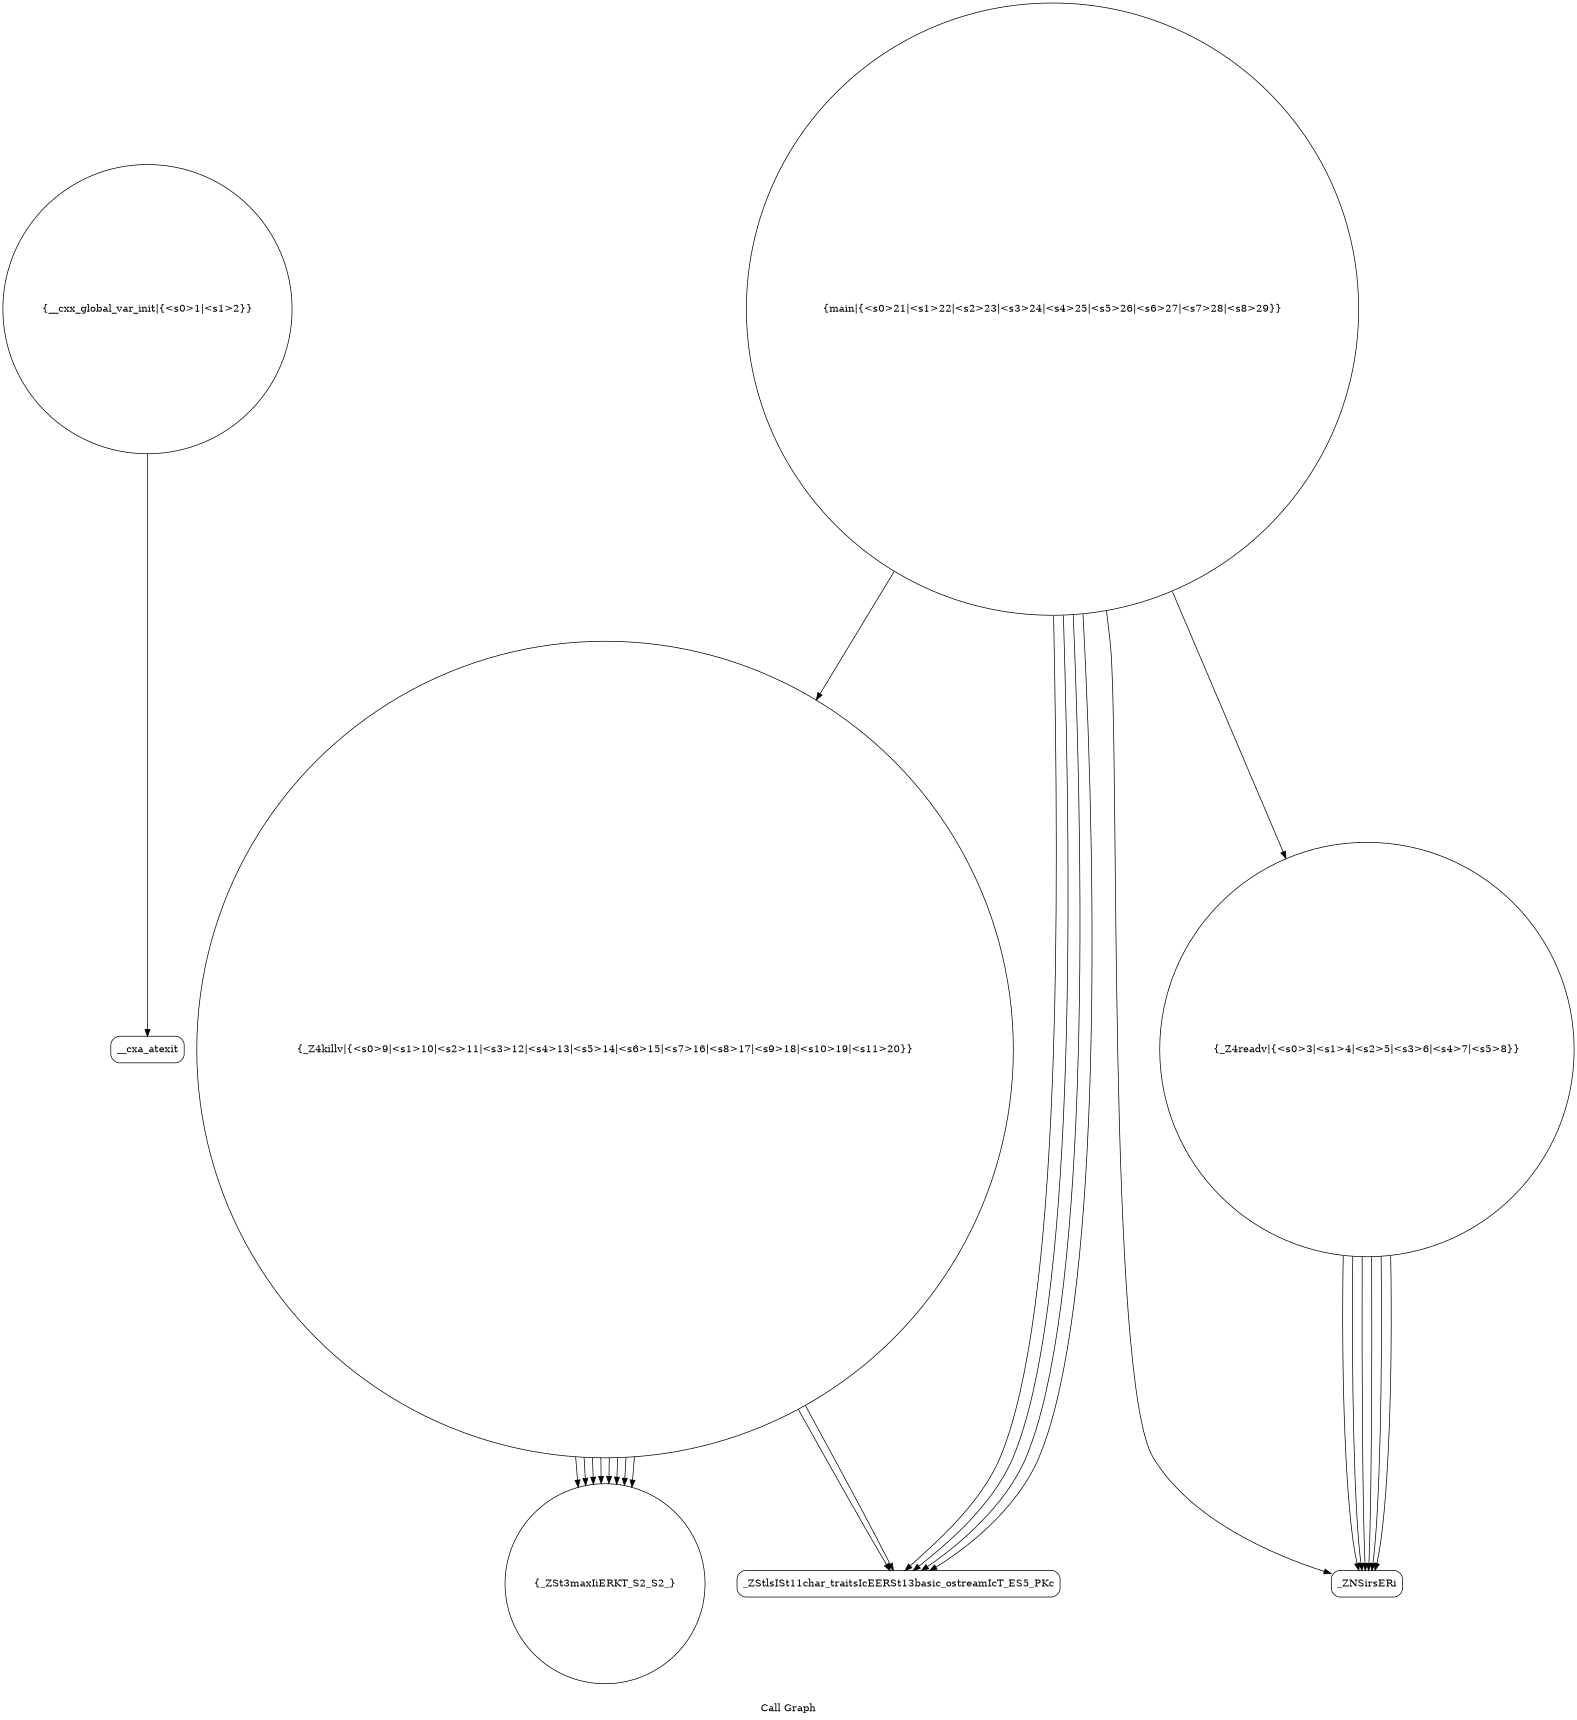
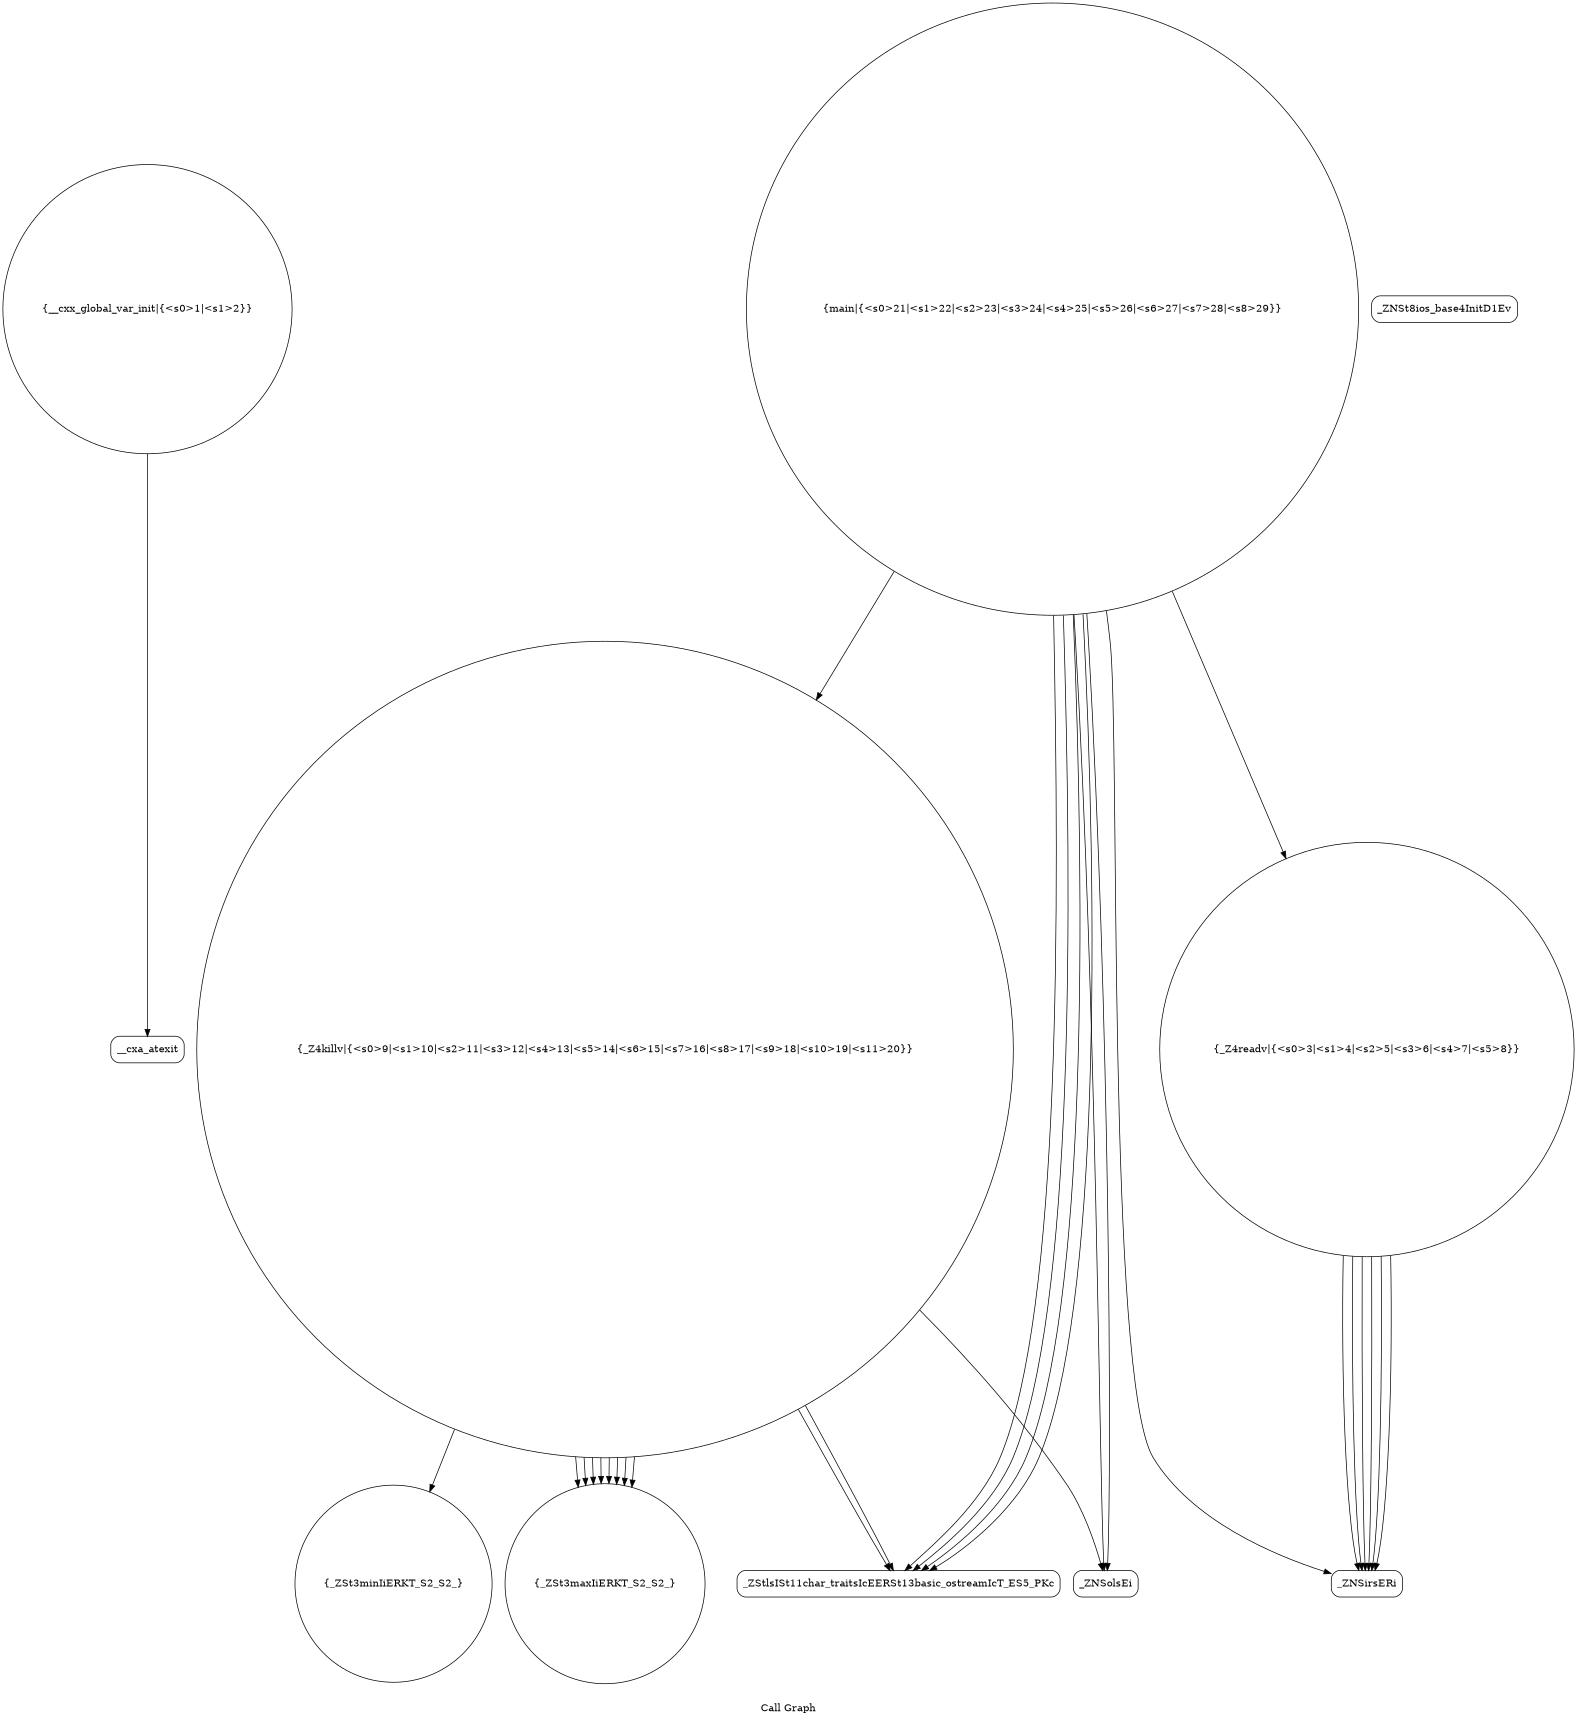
node "_ZNSt8ios_base4InitD1Ev": added
node "{_ZSt3minIiERKT_S2_S2_}": added
node "_ZNSolsEi": added
